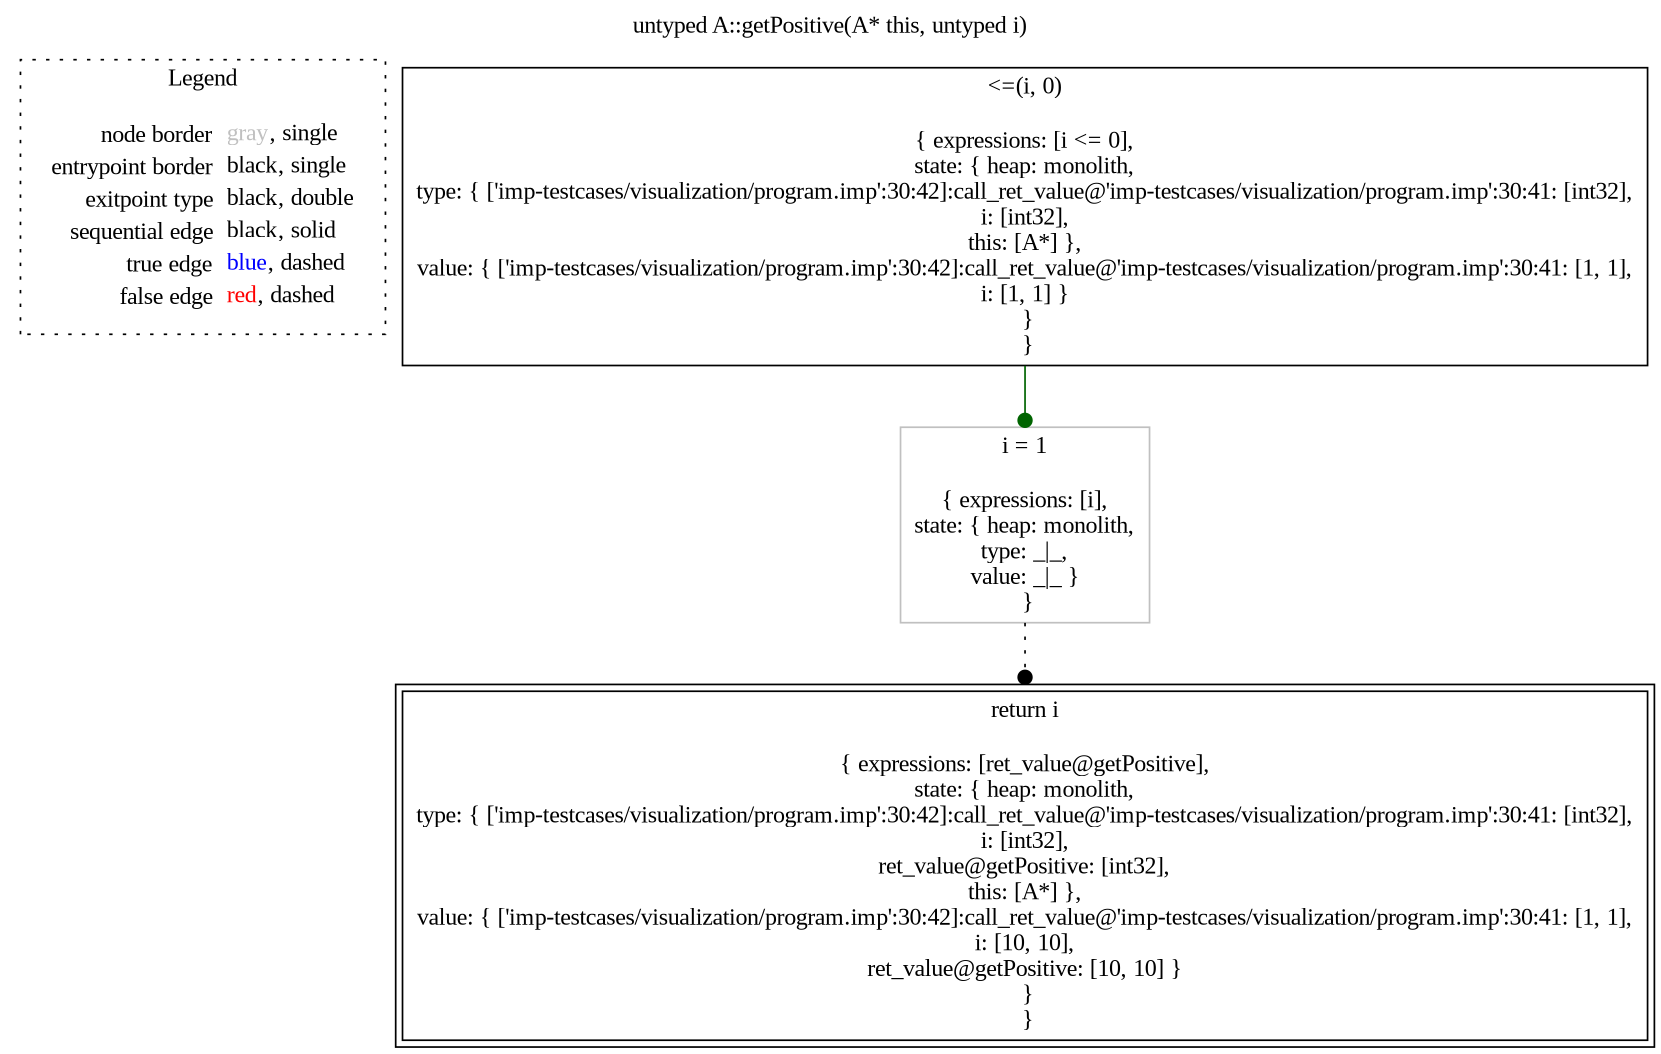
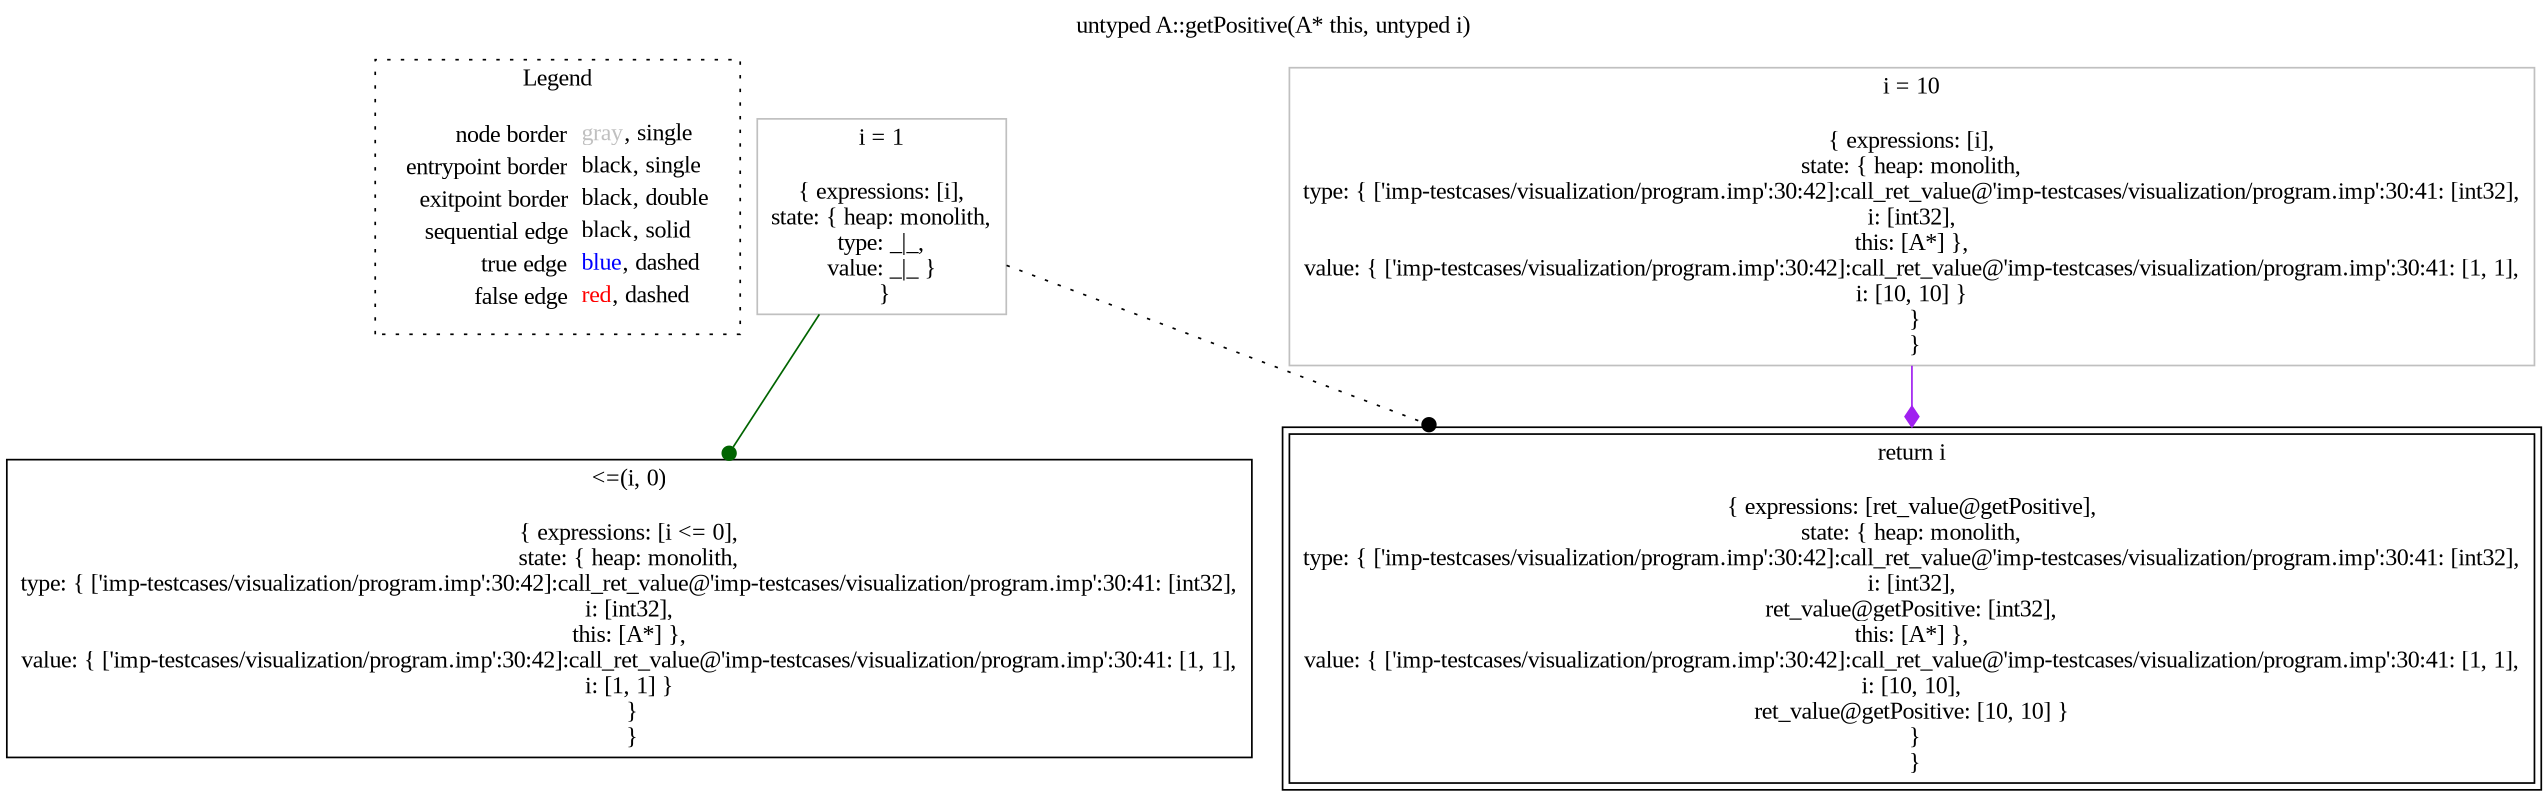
node "node border": text "exitpoint type" -> "exitpoint border"
node "i = 10": added
edge "<=(i, 0)" -> "i = 1": reversed
